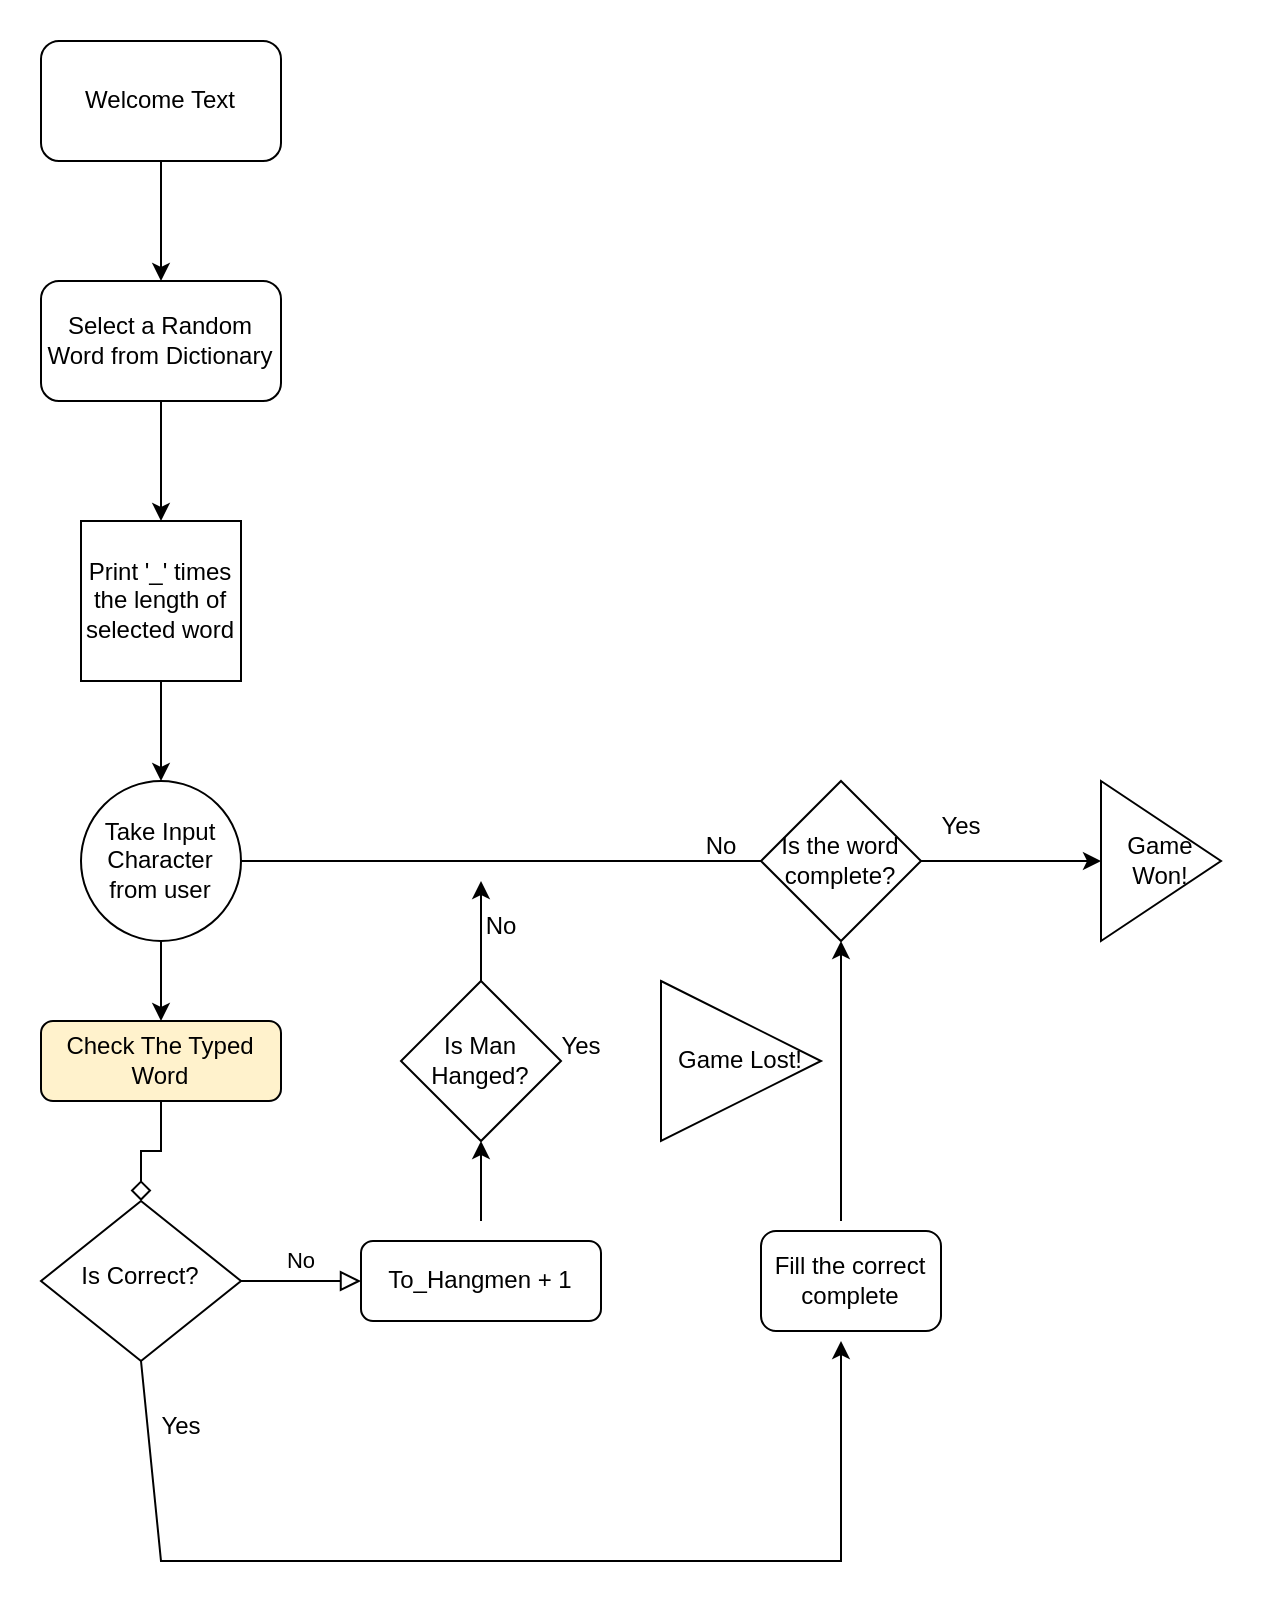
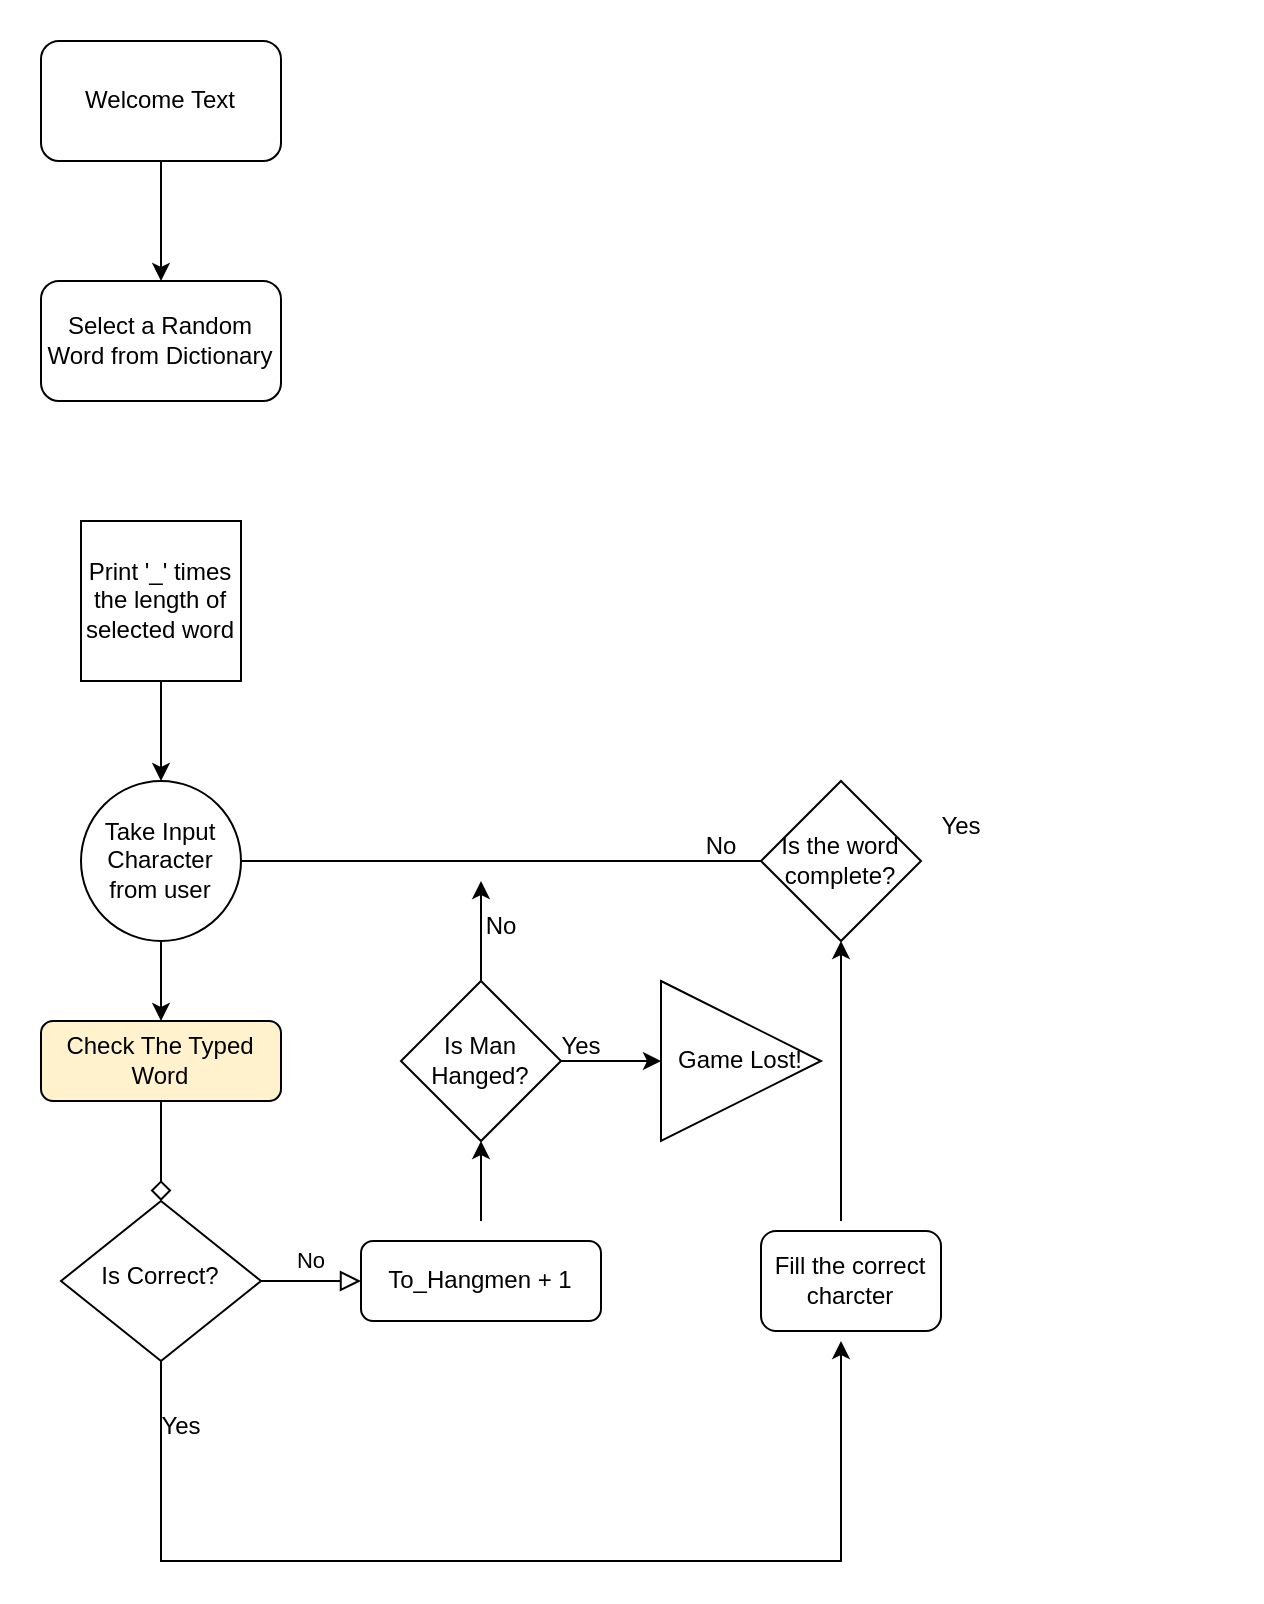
edge "Select a Random Word from Dictionary" -> "Print '_' times the length of selected word": removed
edge "Is the word complete?" -> "Game Won!": removed
node "Game Won!": removed
edge "Is Man Hanged?" -> "Game Lost!": added
node "Is Correct?": moved (141, 1281) -> (161, 1281)
node "Fill the correct complete": label "Fill the correct complete" -> "Fill the correct charcter"
